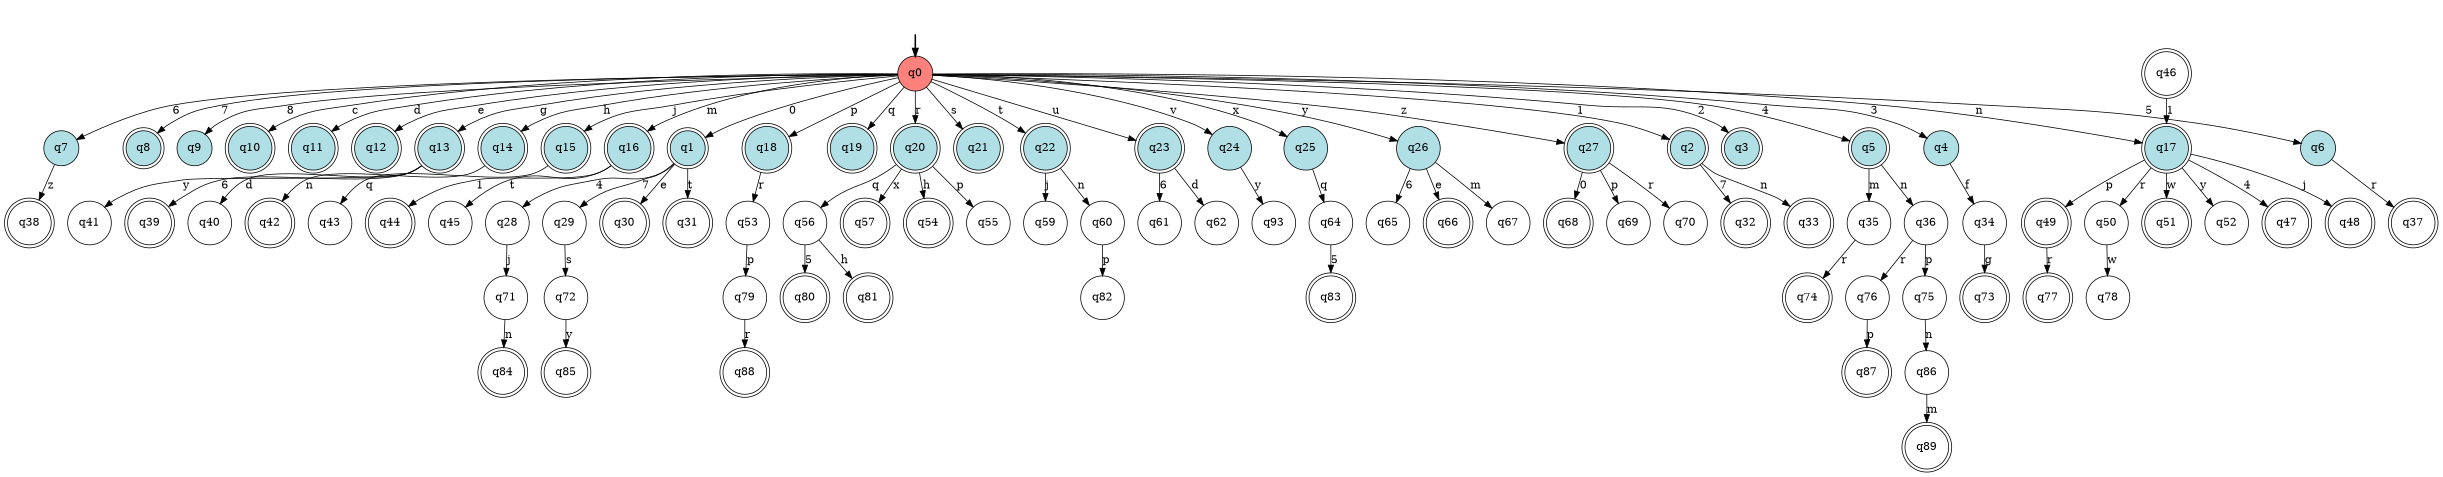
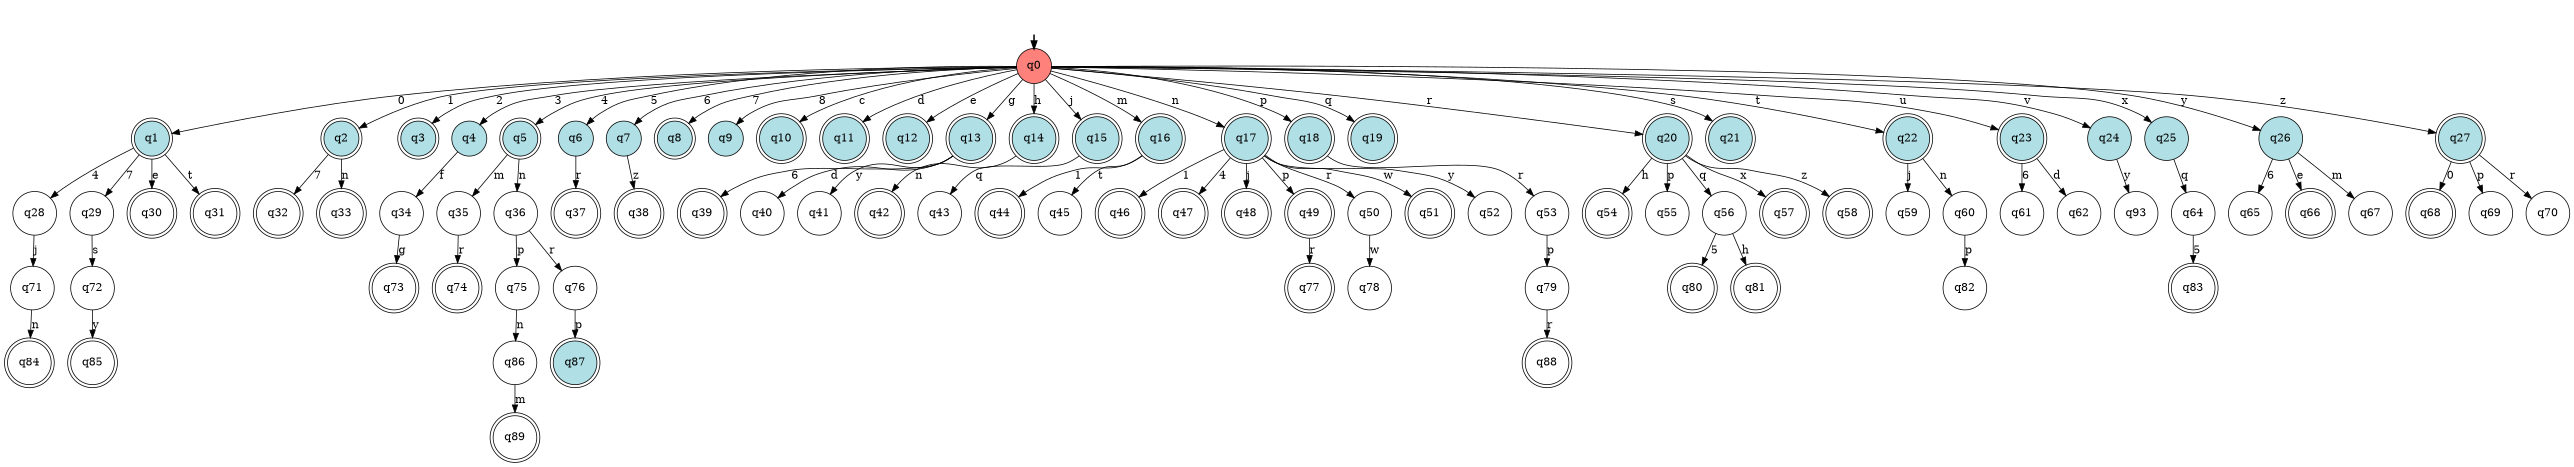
edge "q46" -> "q17": reversed
node "q58": added
node "q87": fillcolor white -> powderblue
